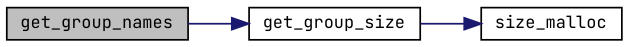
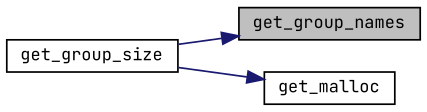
edge "get_group_names" -> "get_group_size": reversed
node "size_malloc": label "size_malloc" -> "get_malloc"
